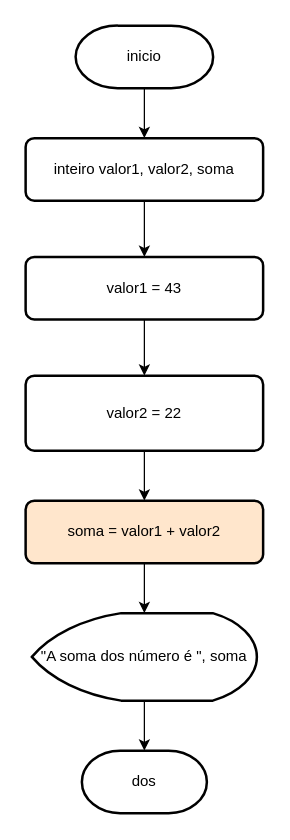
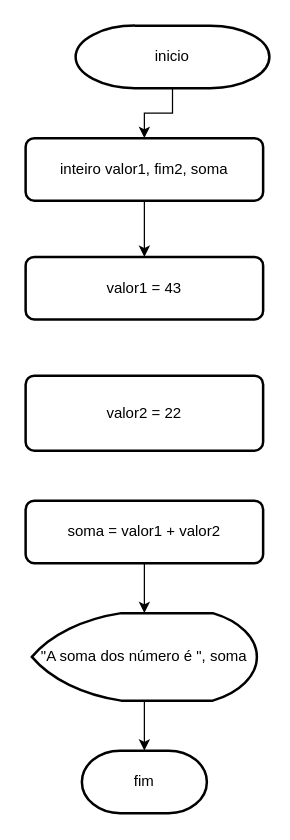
node "inicio": size 138x63 -> 194x63
node "inteiro valor1, valor2, soma": label "inteiro valor1, valor2, soma" -> "inteiro valor1, fim2, soma"
edge "valor1 = 43" -> "valor2 = 22": removed
edge "valor2 = 22" -> "soma = valor1 + valor2": removed
node "soma = valor1 + valor2": fillcolor #ffe6cc -> #ffffff
node "dos": label "dos" -> "fim"
